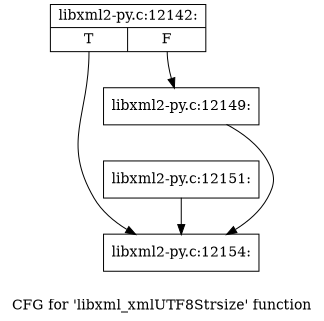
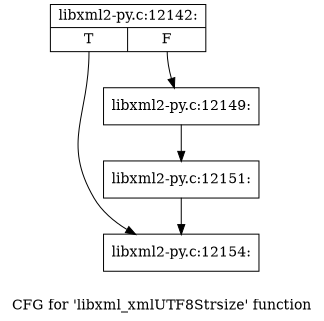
edge "libxml2-py.c:12149:" -> "libxml2-py.c:12154:": now "libxml2-py.c:12149:" -> "libxml2-py.c:12151:"
